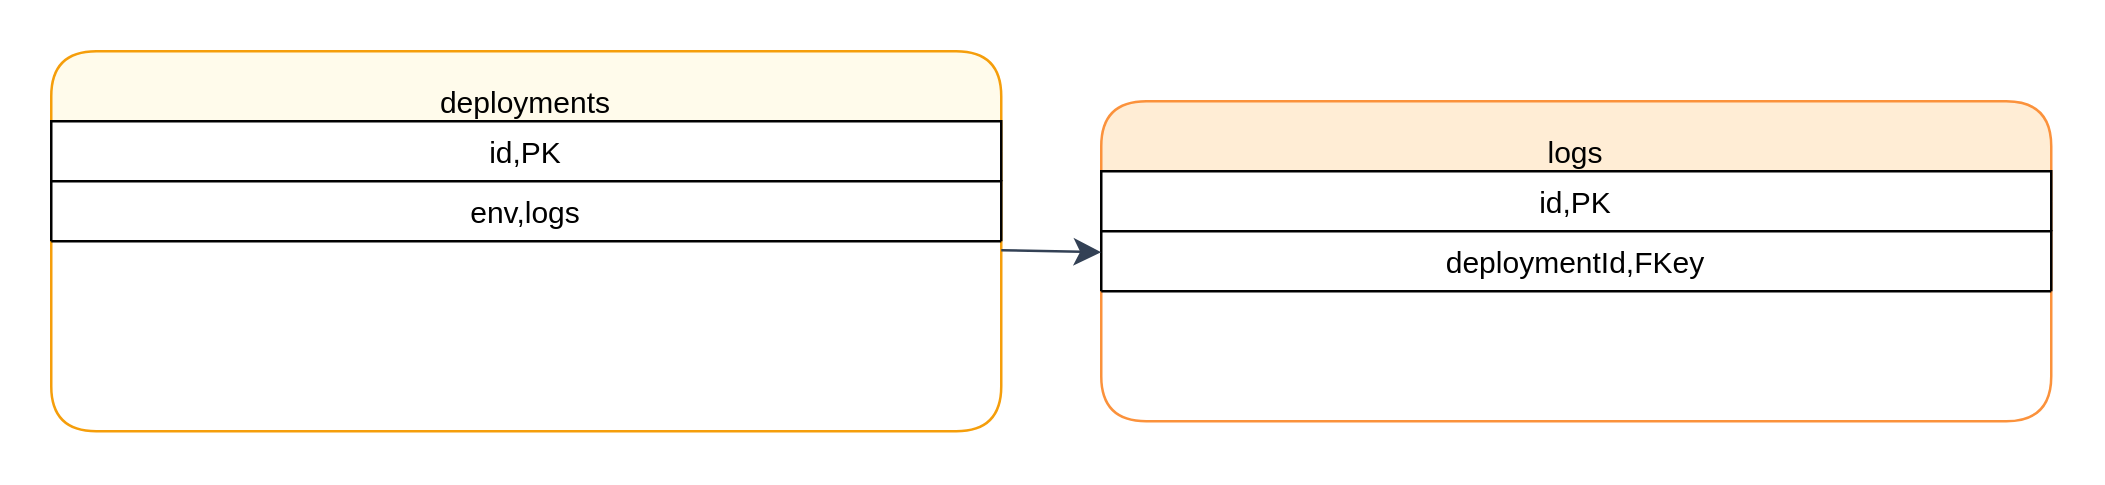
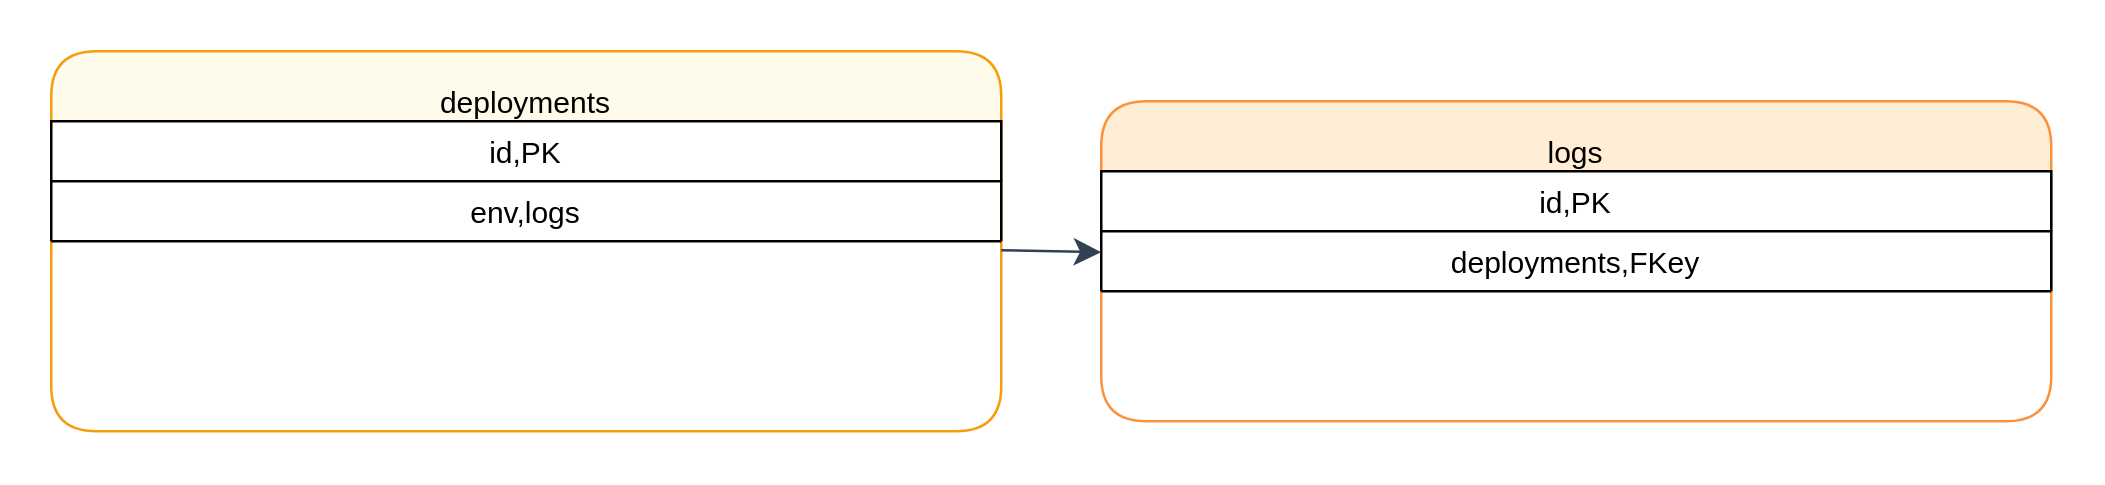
node "deploymentId,FKey": label "deploymentId,FKey" -> "deployments,FKey"
